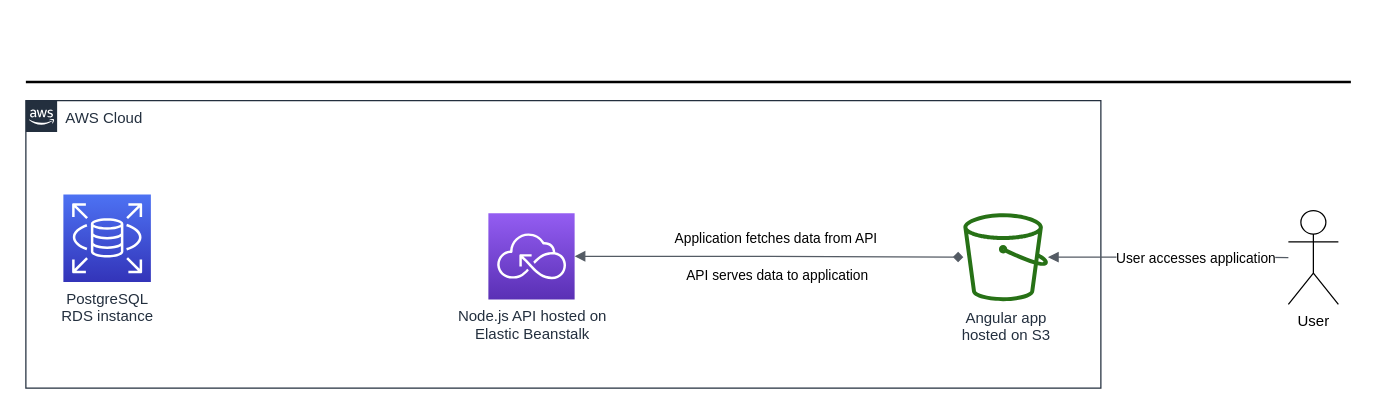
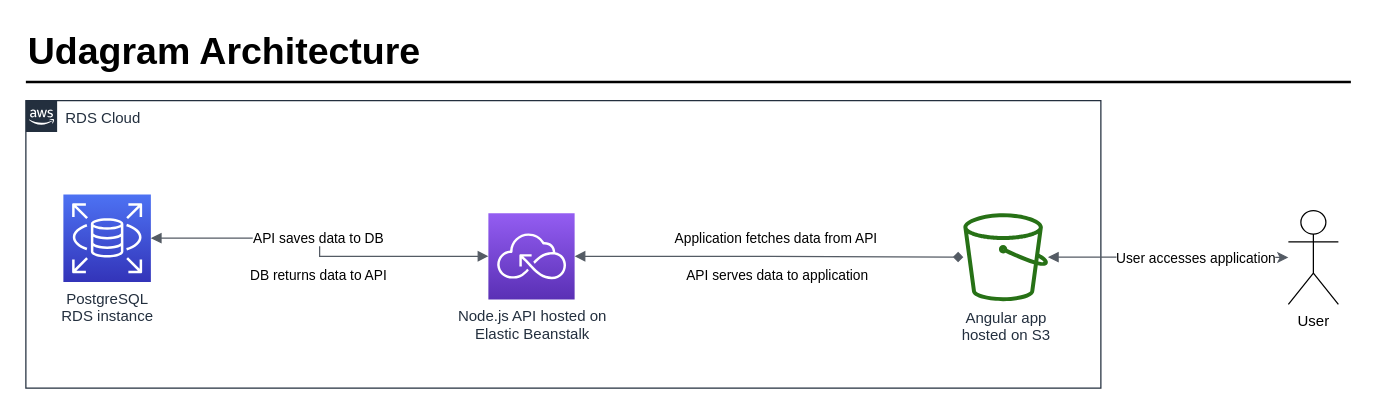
node "Udagram Architecture": added
node "AWS Cloud": label "AWS Cloud" -> "RDS Cloud"
edge "PostgreSQL RDS instance" -- "Node.js API hosted on Elastic Beanstalk": added, labels "DB returns data to API", "API saves data to DB"
edge "User" -> "Angular app hosted on S3": arrowhead none -> classic
